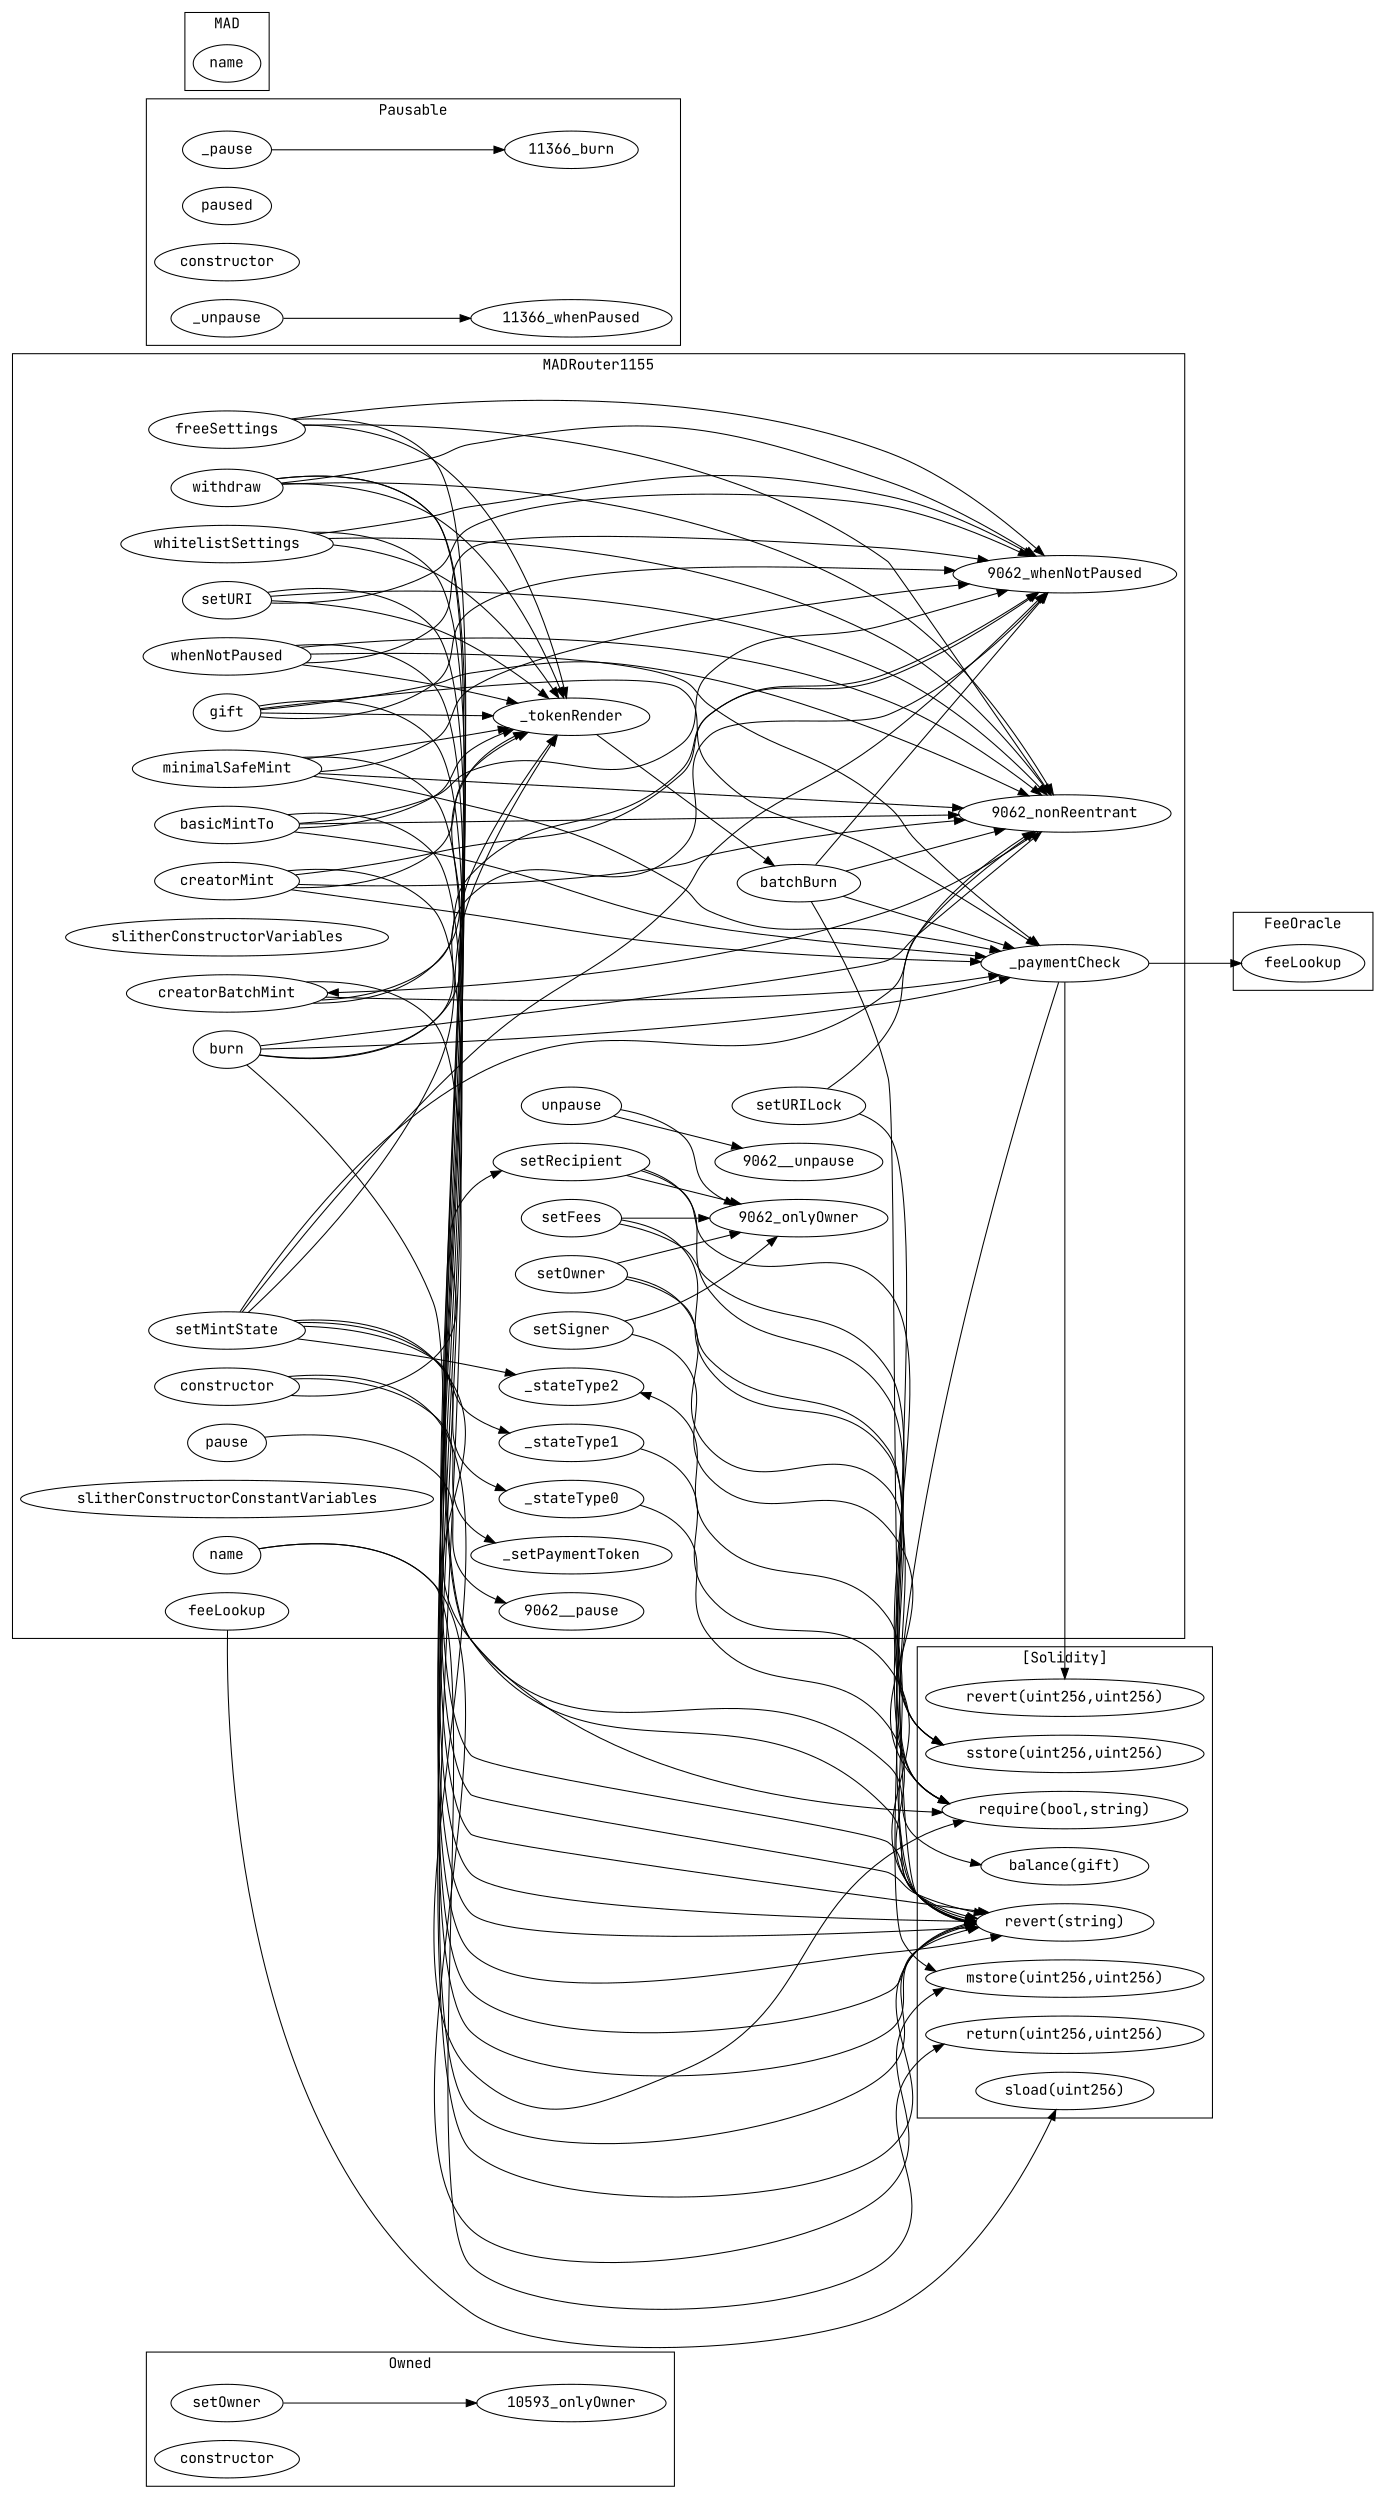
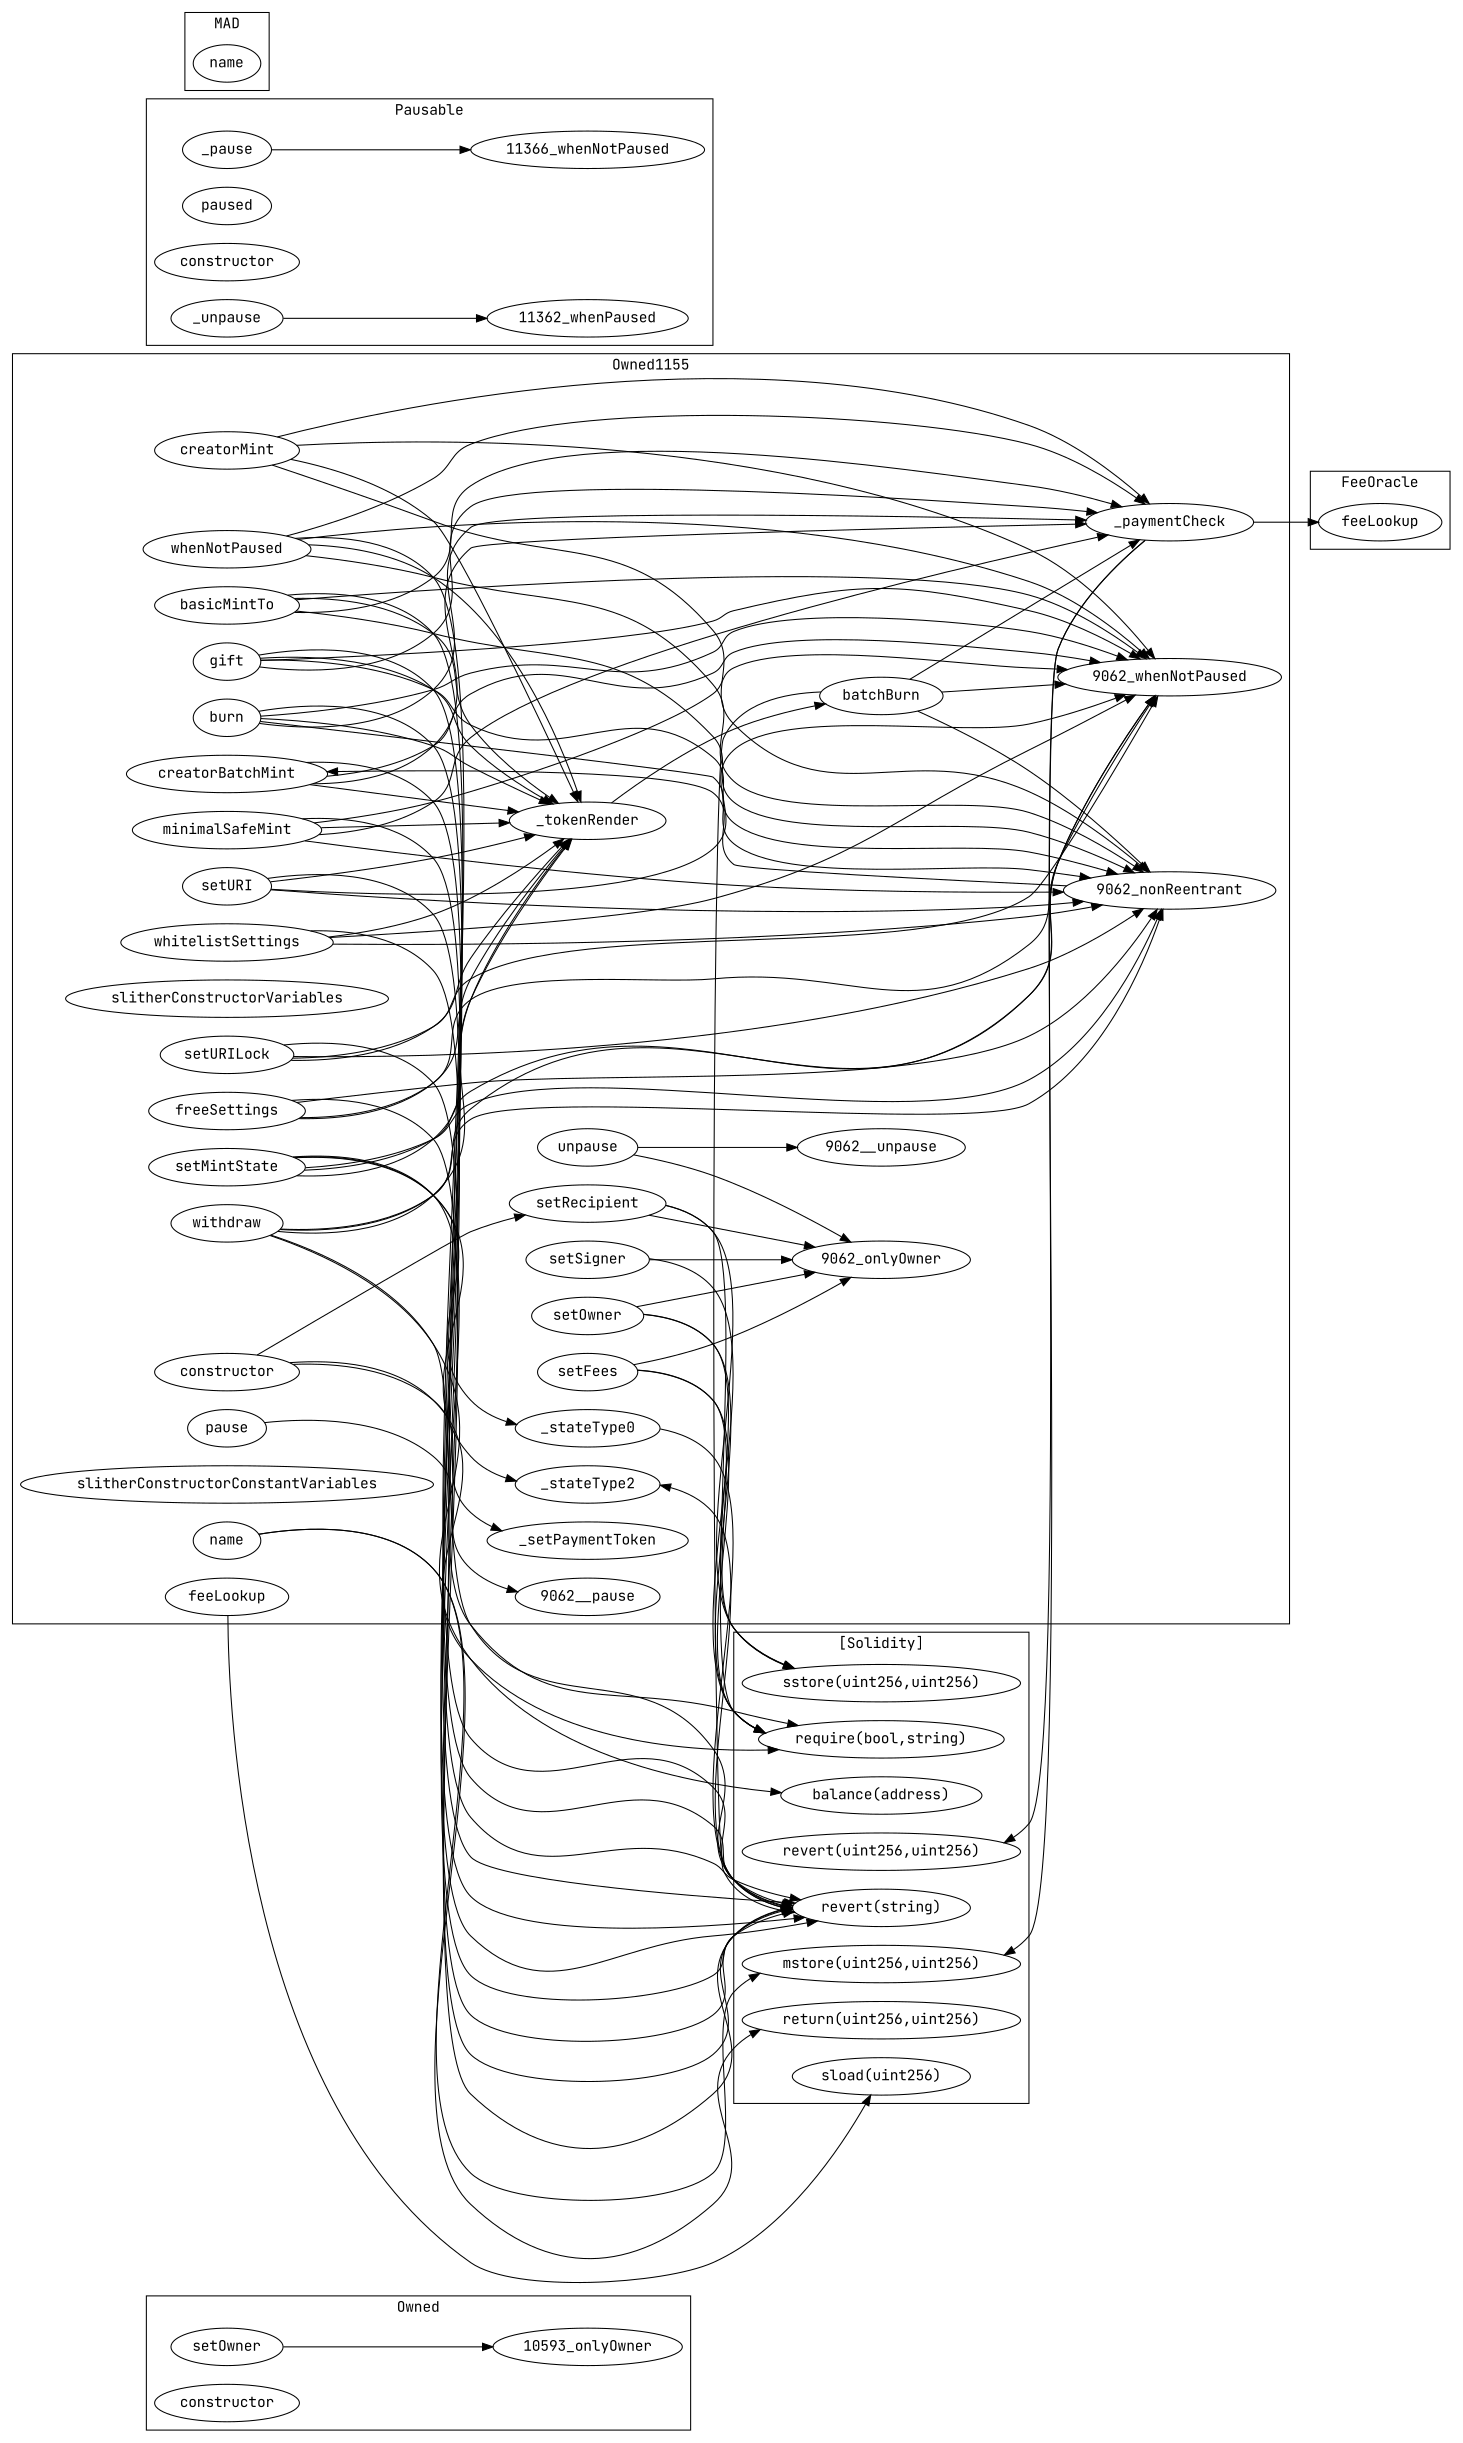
node "11366_burn": label "11366_burn" -> "11366_whenNotPaused"
node "11366_whenPaused": label "11366_whenPaused" -> "11362_whenPaused"
cluster "MADRouter1155": label "MADRouter1155" -> "Owned1155"
edge "setURILock" -> "9062_whenNotPaused": added
edge "setURILock" -> "_tokenRender": added
node "_stateType1": removed
node "balance(gift)": label "balance(gift)" -> "balance(address)"
edge "creatorMint" -> "revert(string)": removed
